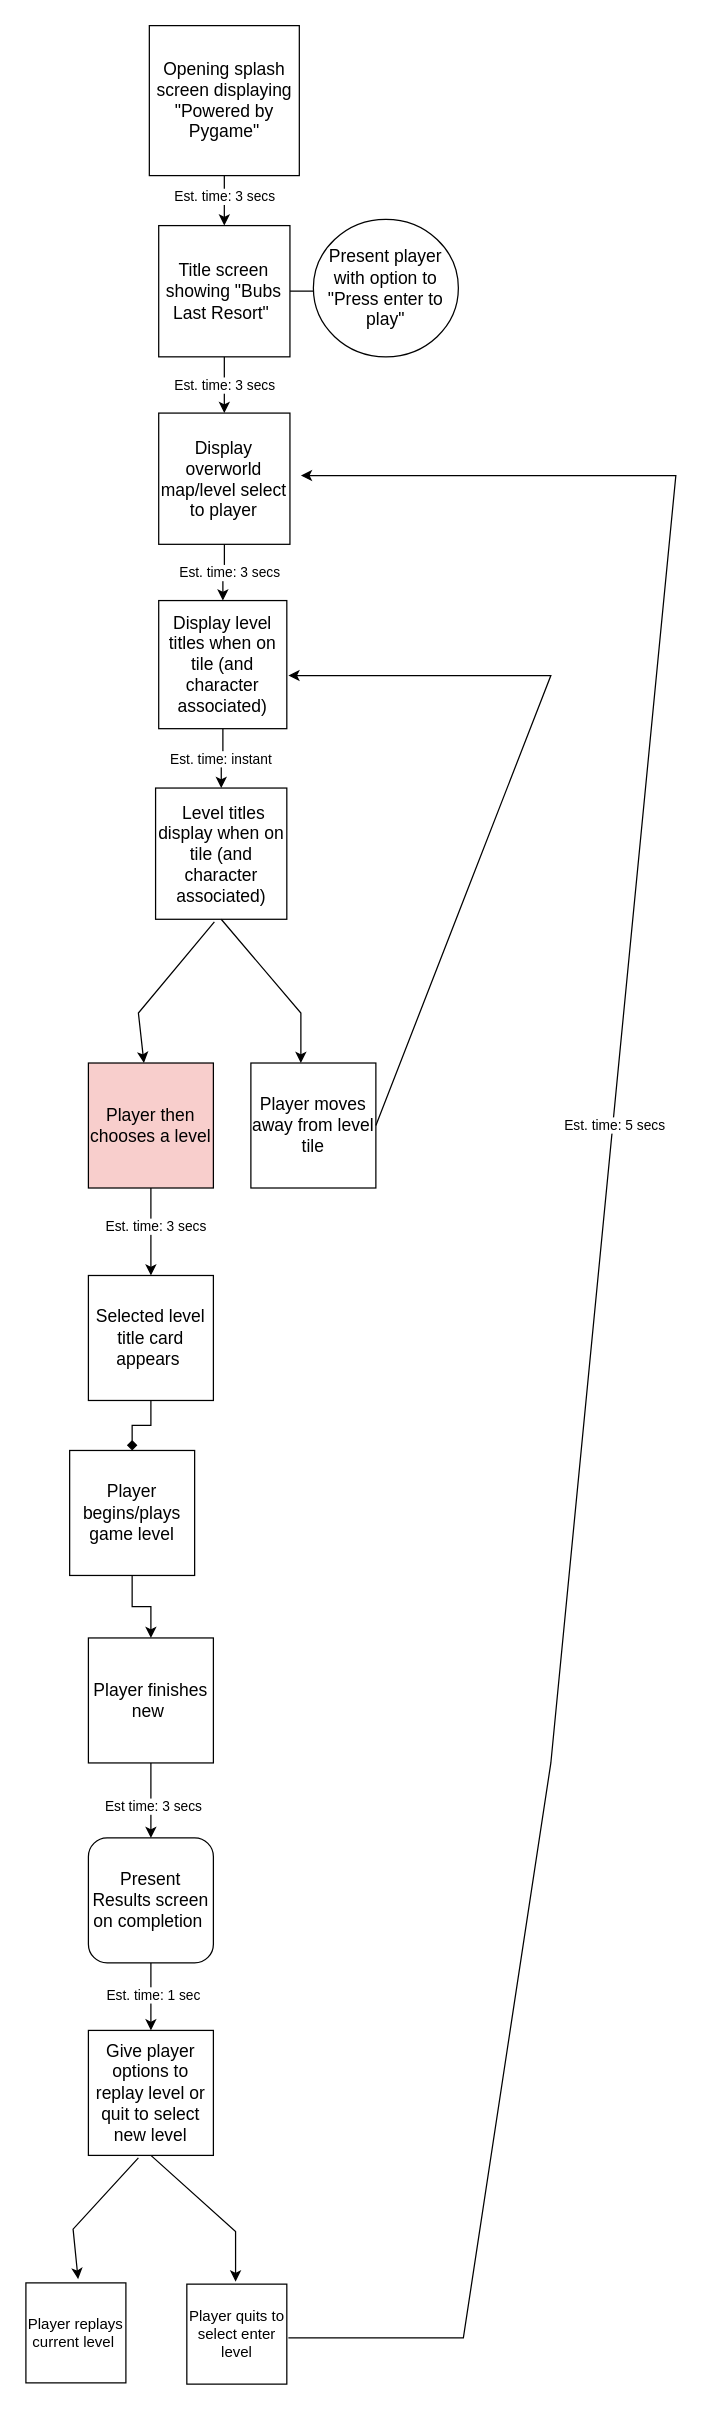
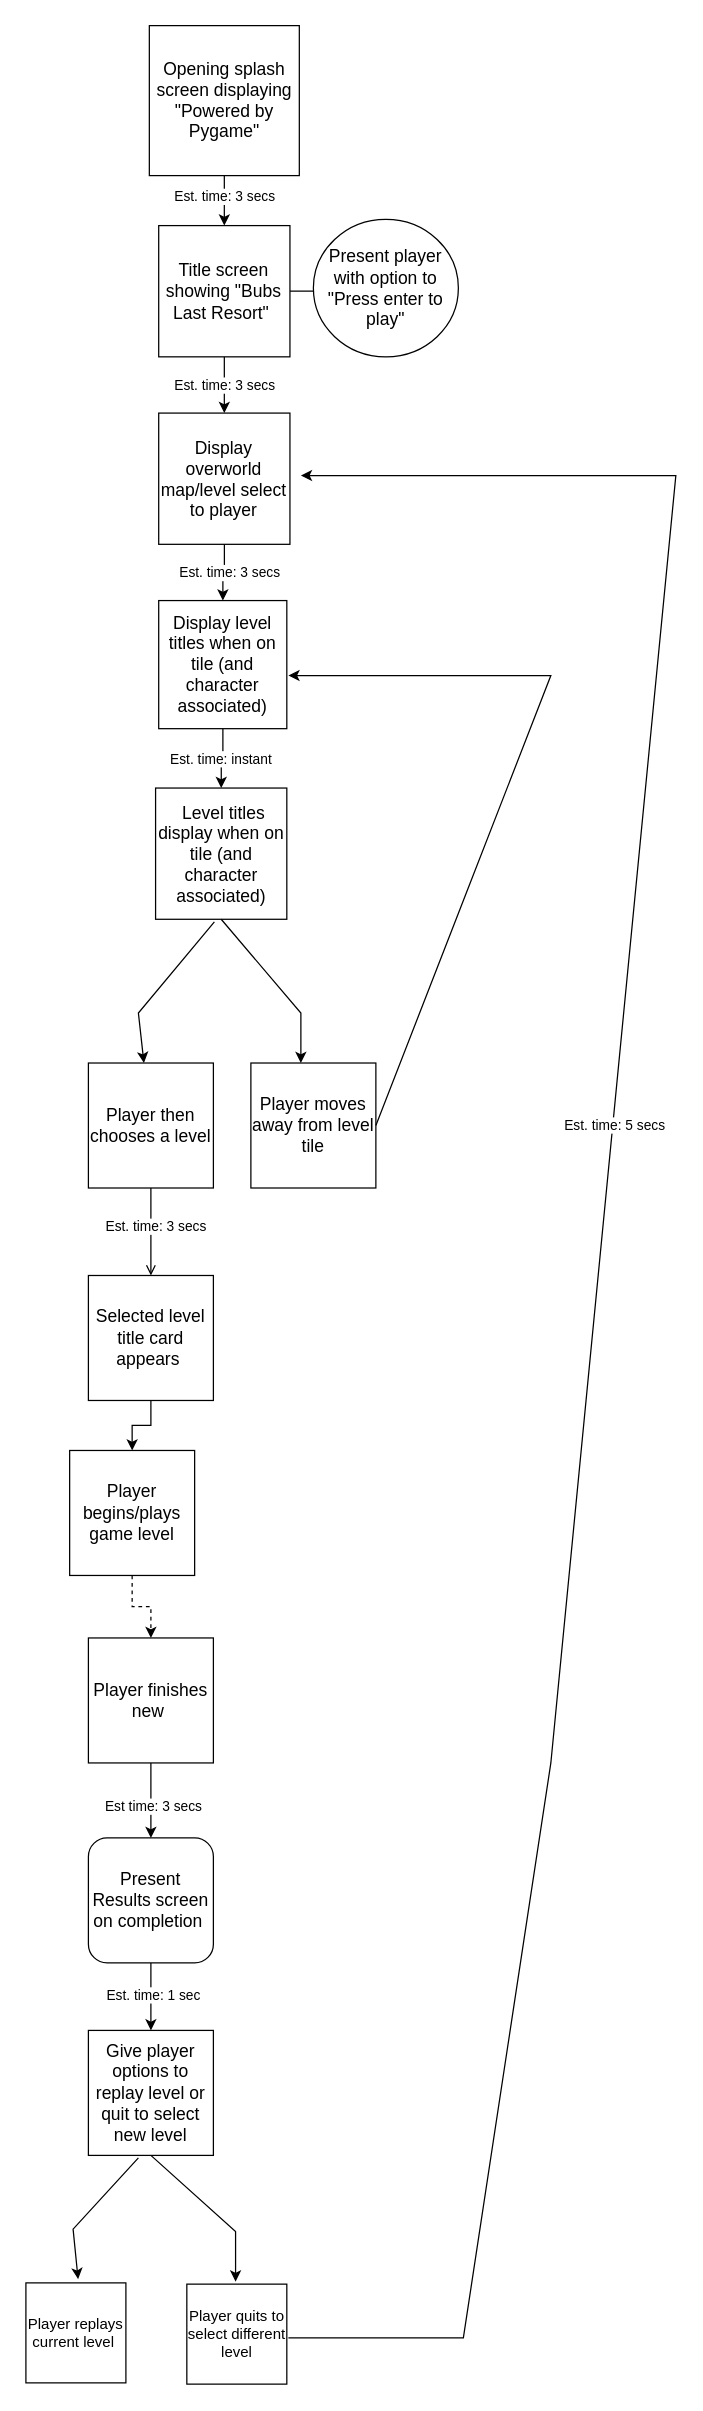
node "Player then chooses a level": fillcolor #f8cecc -> #ffffff
edge "Player then chooses a level" -> "Selected level title card appears": arrowhead classic -> open
edge "Selected level title card appears" -> "Player begins/plays game level": arrowhead diamond -> classic
edge "Player begins/plays game level" -> "Player finishes new": style solid -> dashed
node "Player quits to select enter level": label "Player quits to select enter level" -> "Player quits to select different level"
